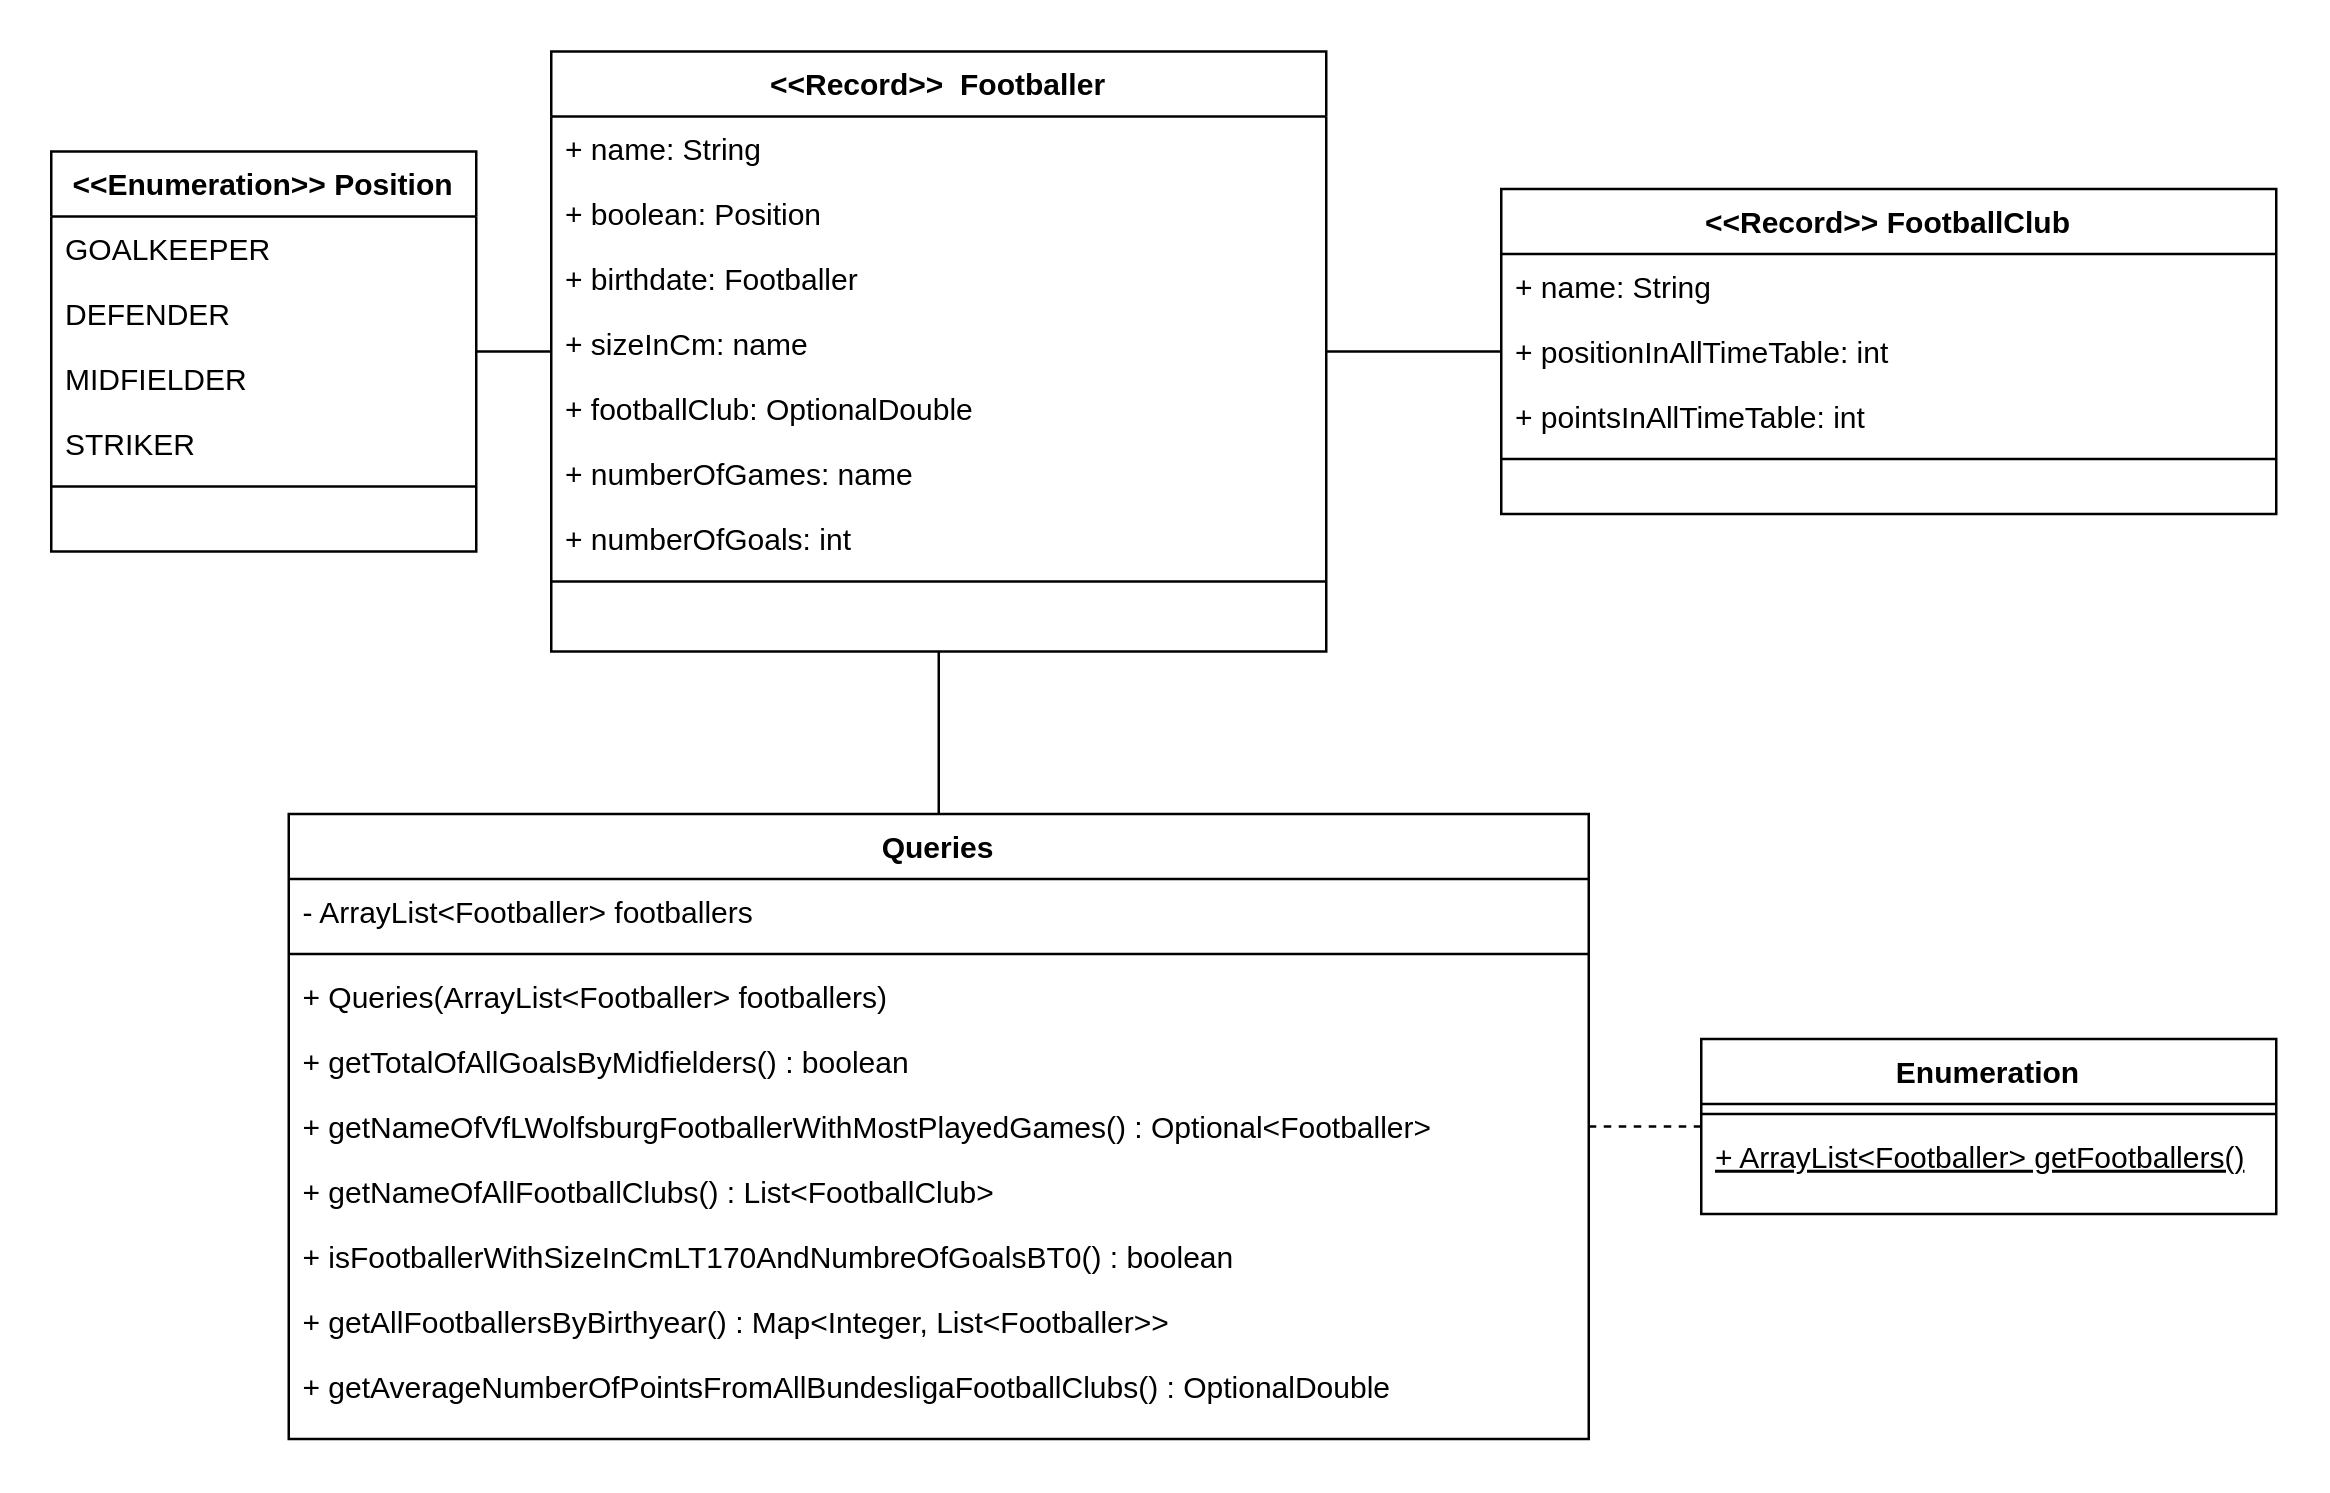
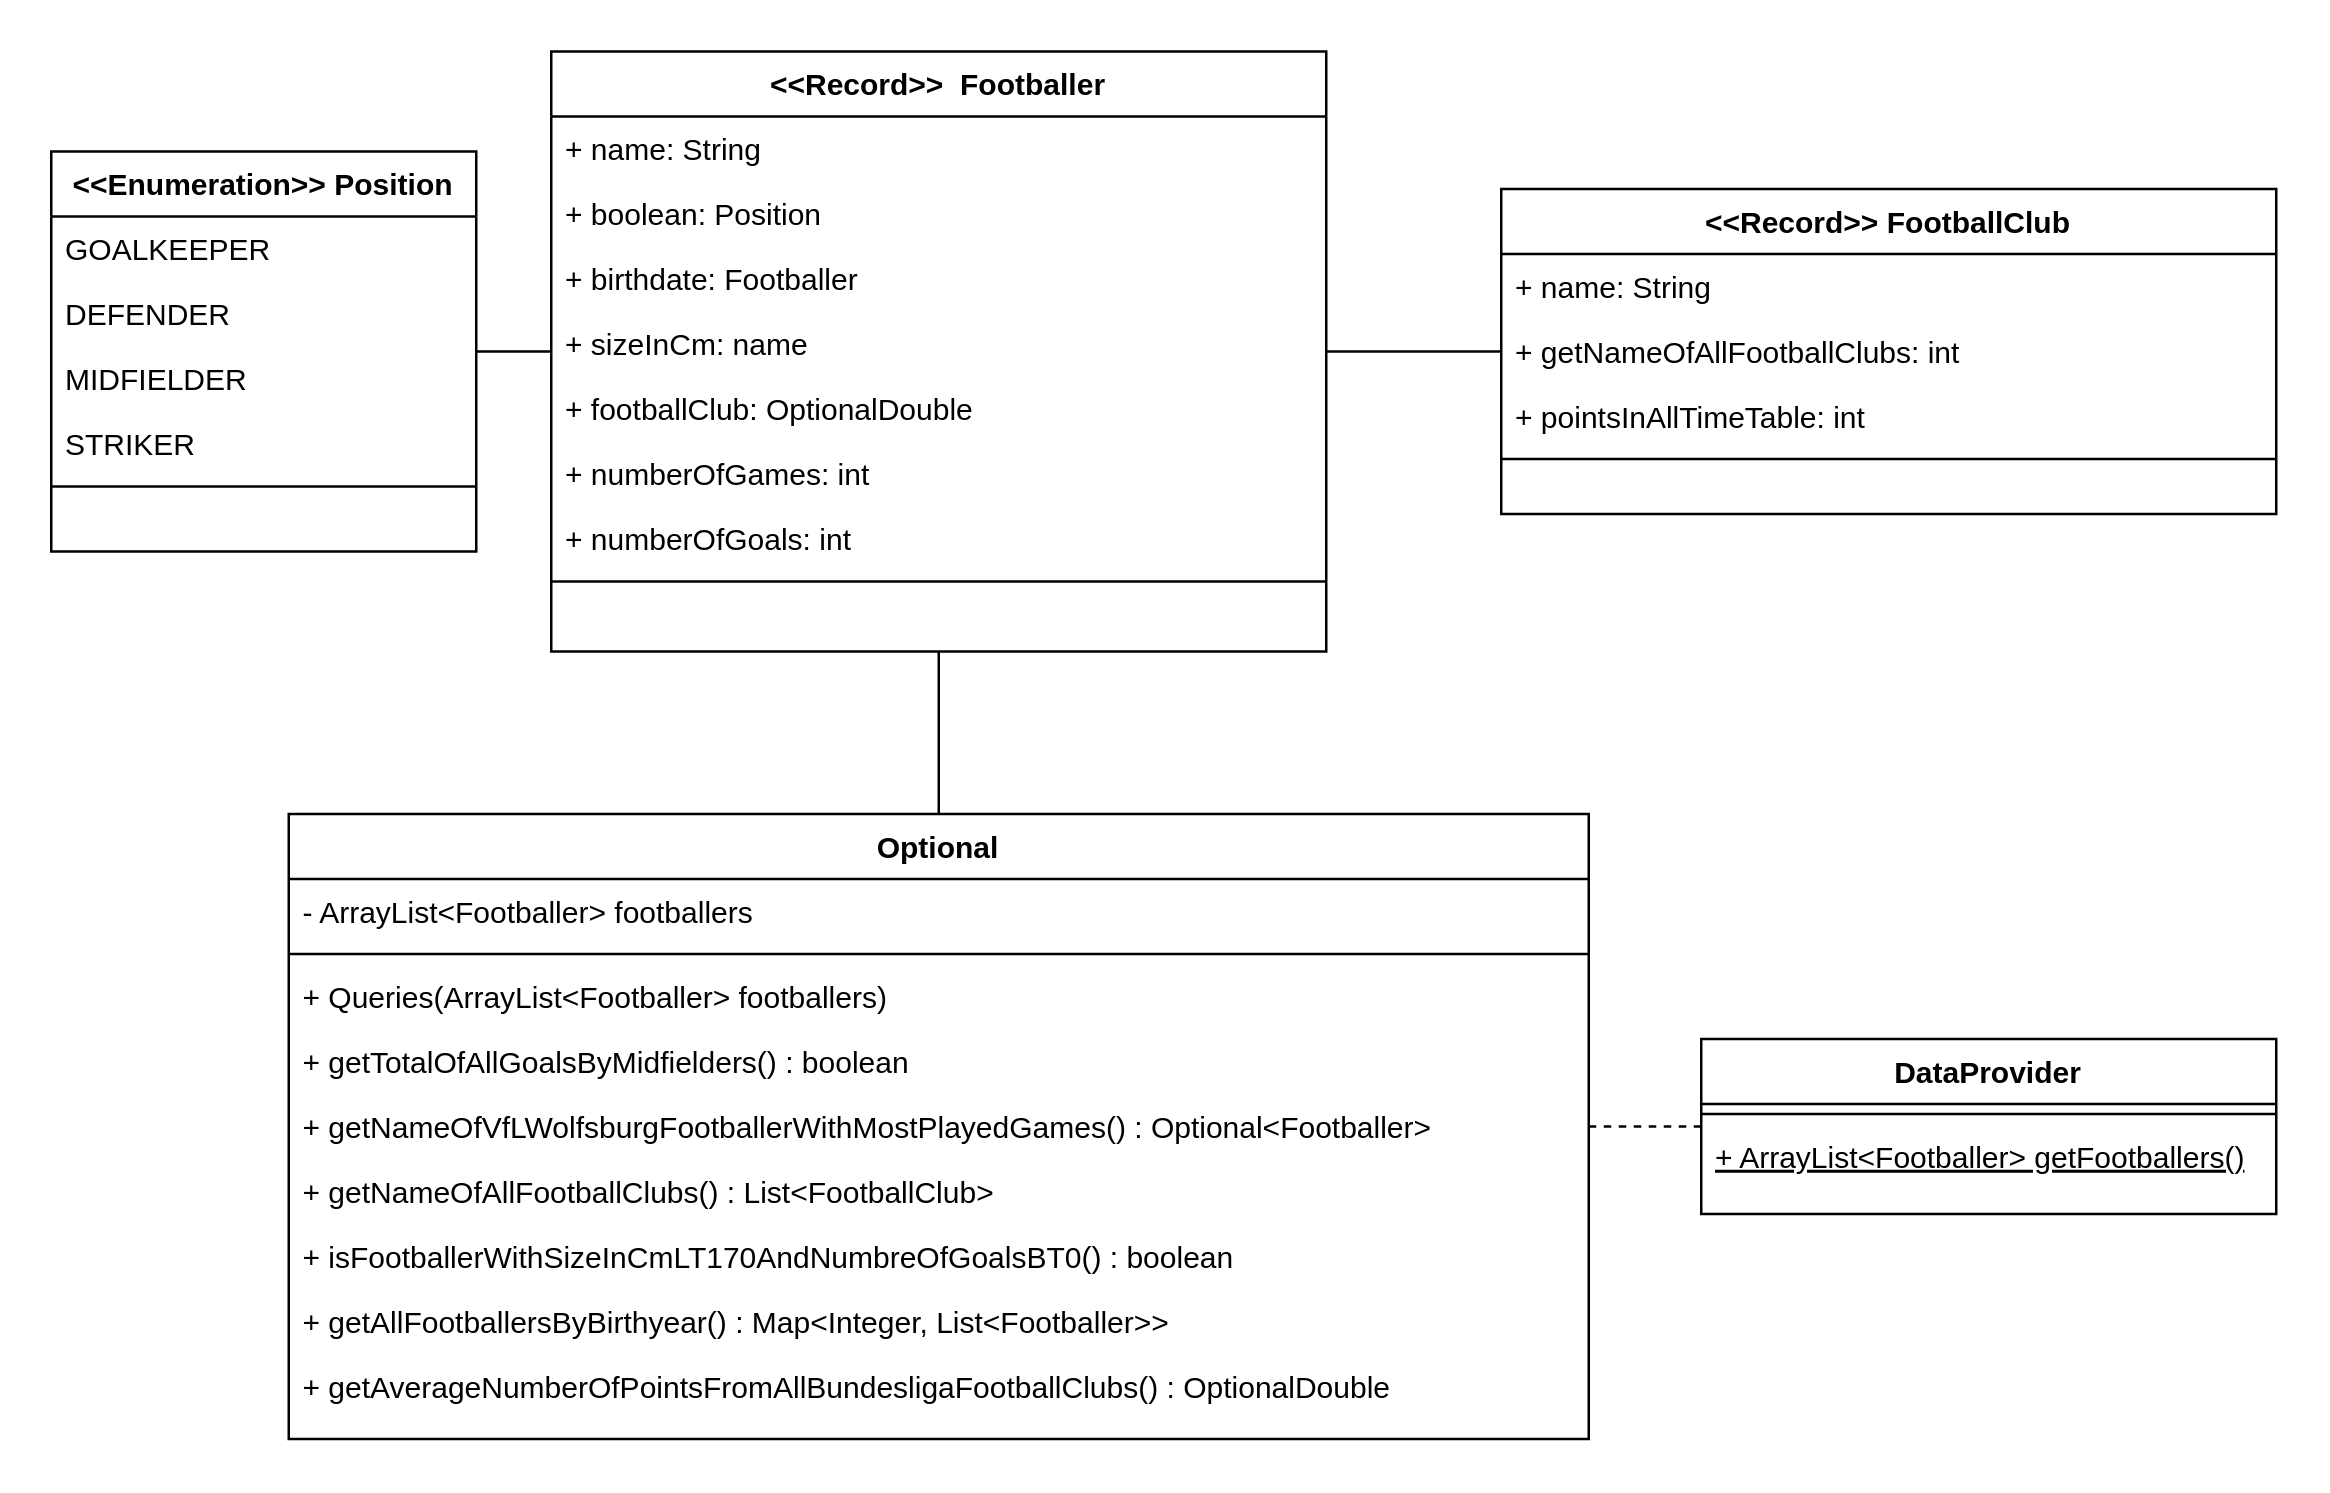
node "+ positionInAllTimeTable: int": label "+ positionInAllTimeTable: int" -> "+ getNameOfAllFootballClubs: int"
node "+ numberOfGames: name": label "+ numberOfGames: name" -> "+ numberOfGames: int"
node "Queries": label "Queries" -> "Optional"
node "Enumeration": label "Enumeration" -> "DataProvider"
